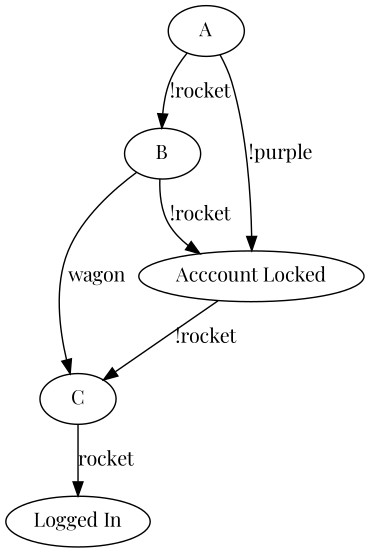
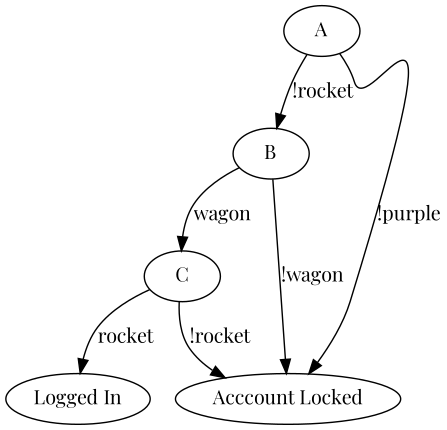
edge "B" -> "Acccount Locked": label "!rocket" -> "!wagon"
edge "Acccount Locked" -> "C": reversed
